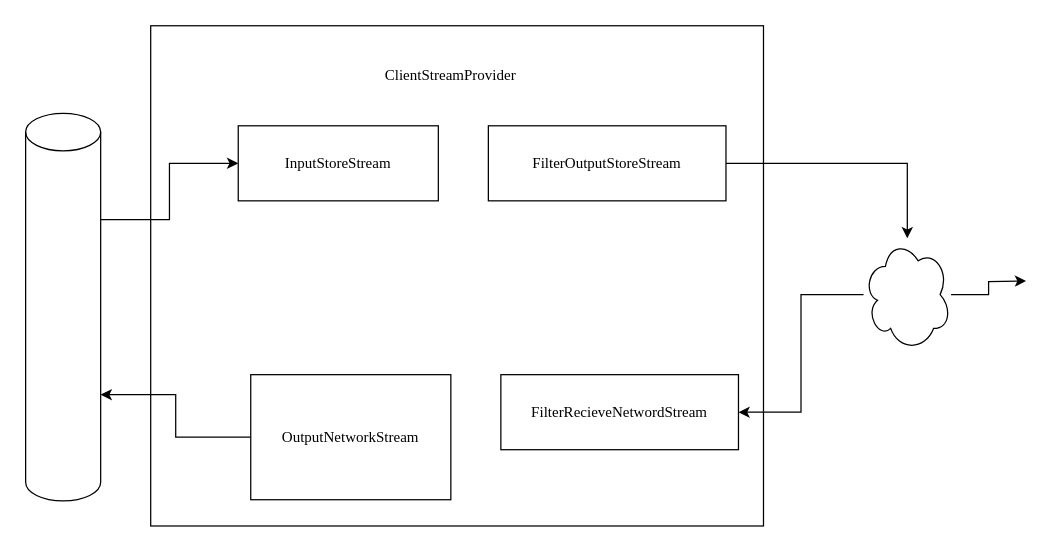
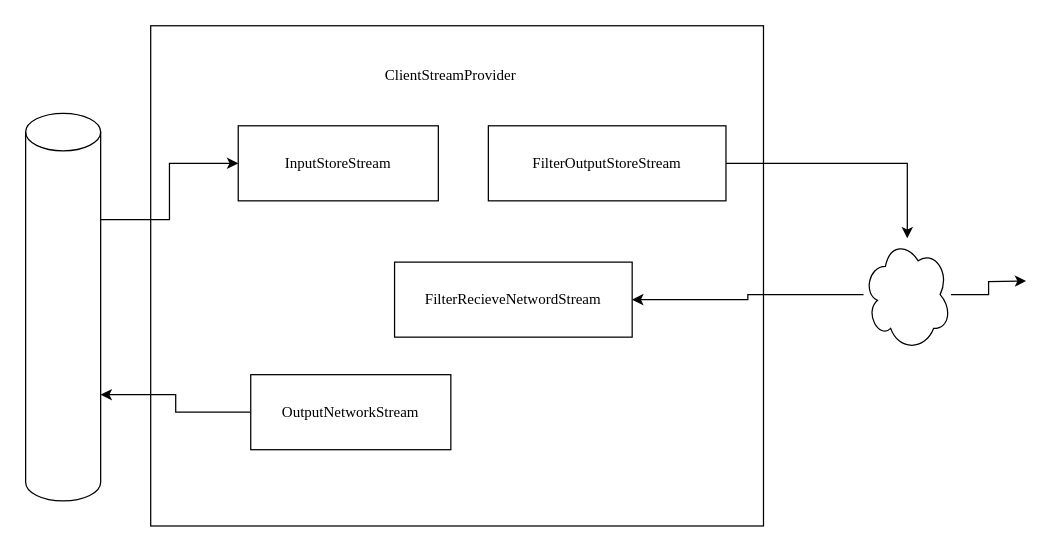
node "FilterRecieveNetwordStream": moved (619, 412) -> (513, 299)
node "OutputNetworkStream": size 200x125 -> 200x75
